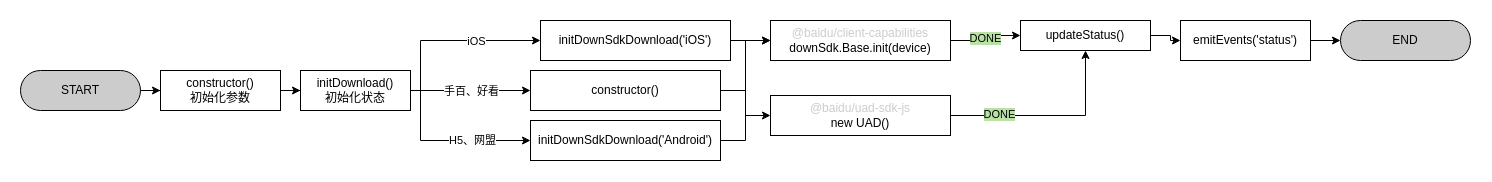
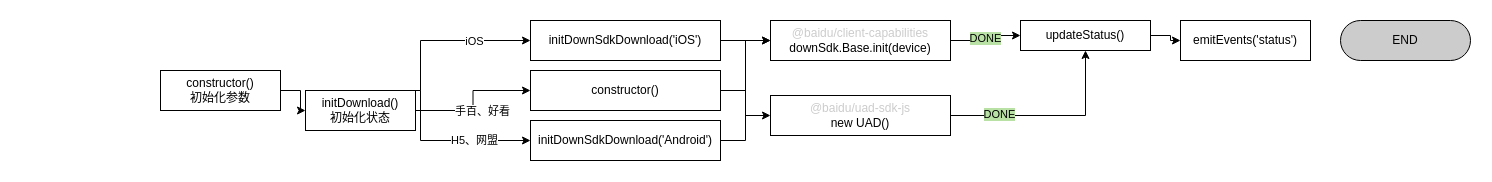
node "initDownSdkDownload('iOS')": moved (636, 41) -> (626, 41)
edge "emitEvents('status')" -> "END": removed
node "START": removed
edge "START" -> "constructor() 初始化参数": removed
node "initDownload() 初始化状态": moved (356, 91) -> (361, 111)
